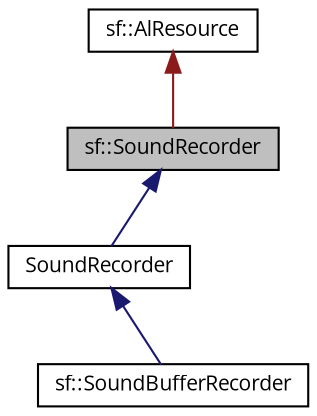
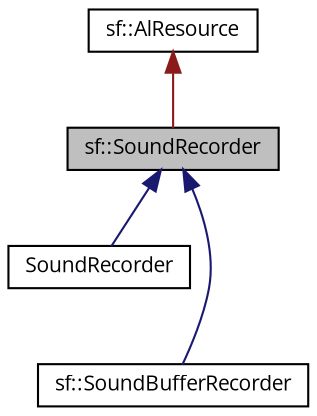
edge "sf::SoundBufferRecorder" -> "SoundRecorder": now "sf::SoundBufferRecorder" -> "sf::SoundRecorder"
